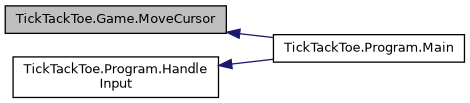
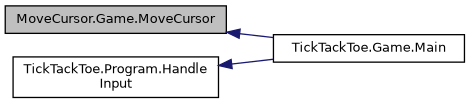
node "TickTackToe.Game.MoveCursor": label "TickTackToe.Game.MoveCursor" -> "MoveCursor.Game.MoveCursor"
node "TickTackToe.Program.Main": label "TickTackToe.Program.Main" -> "TickTackToe.Game.Main"
